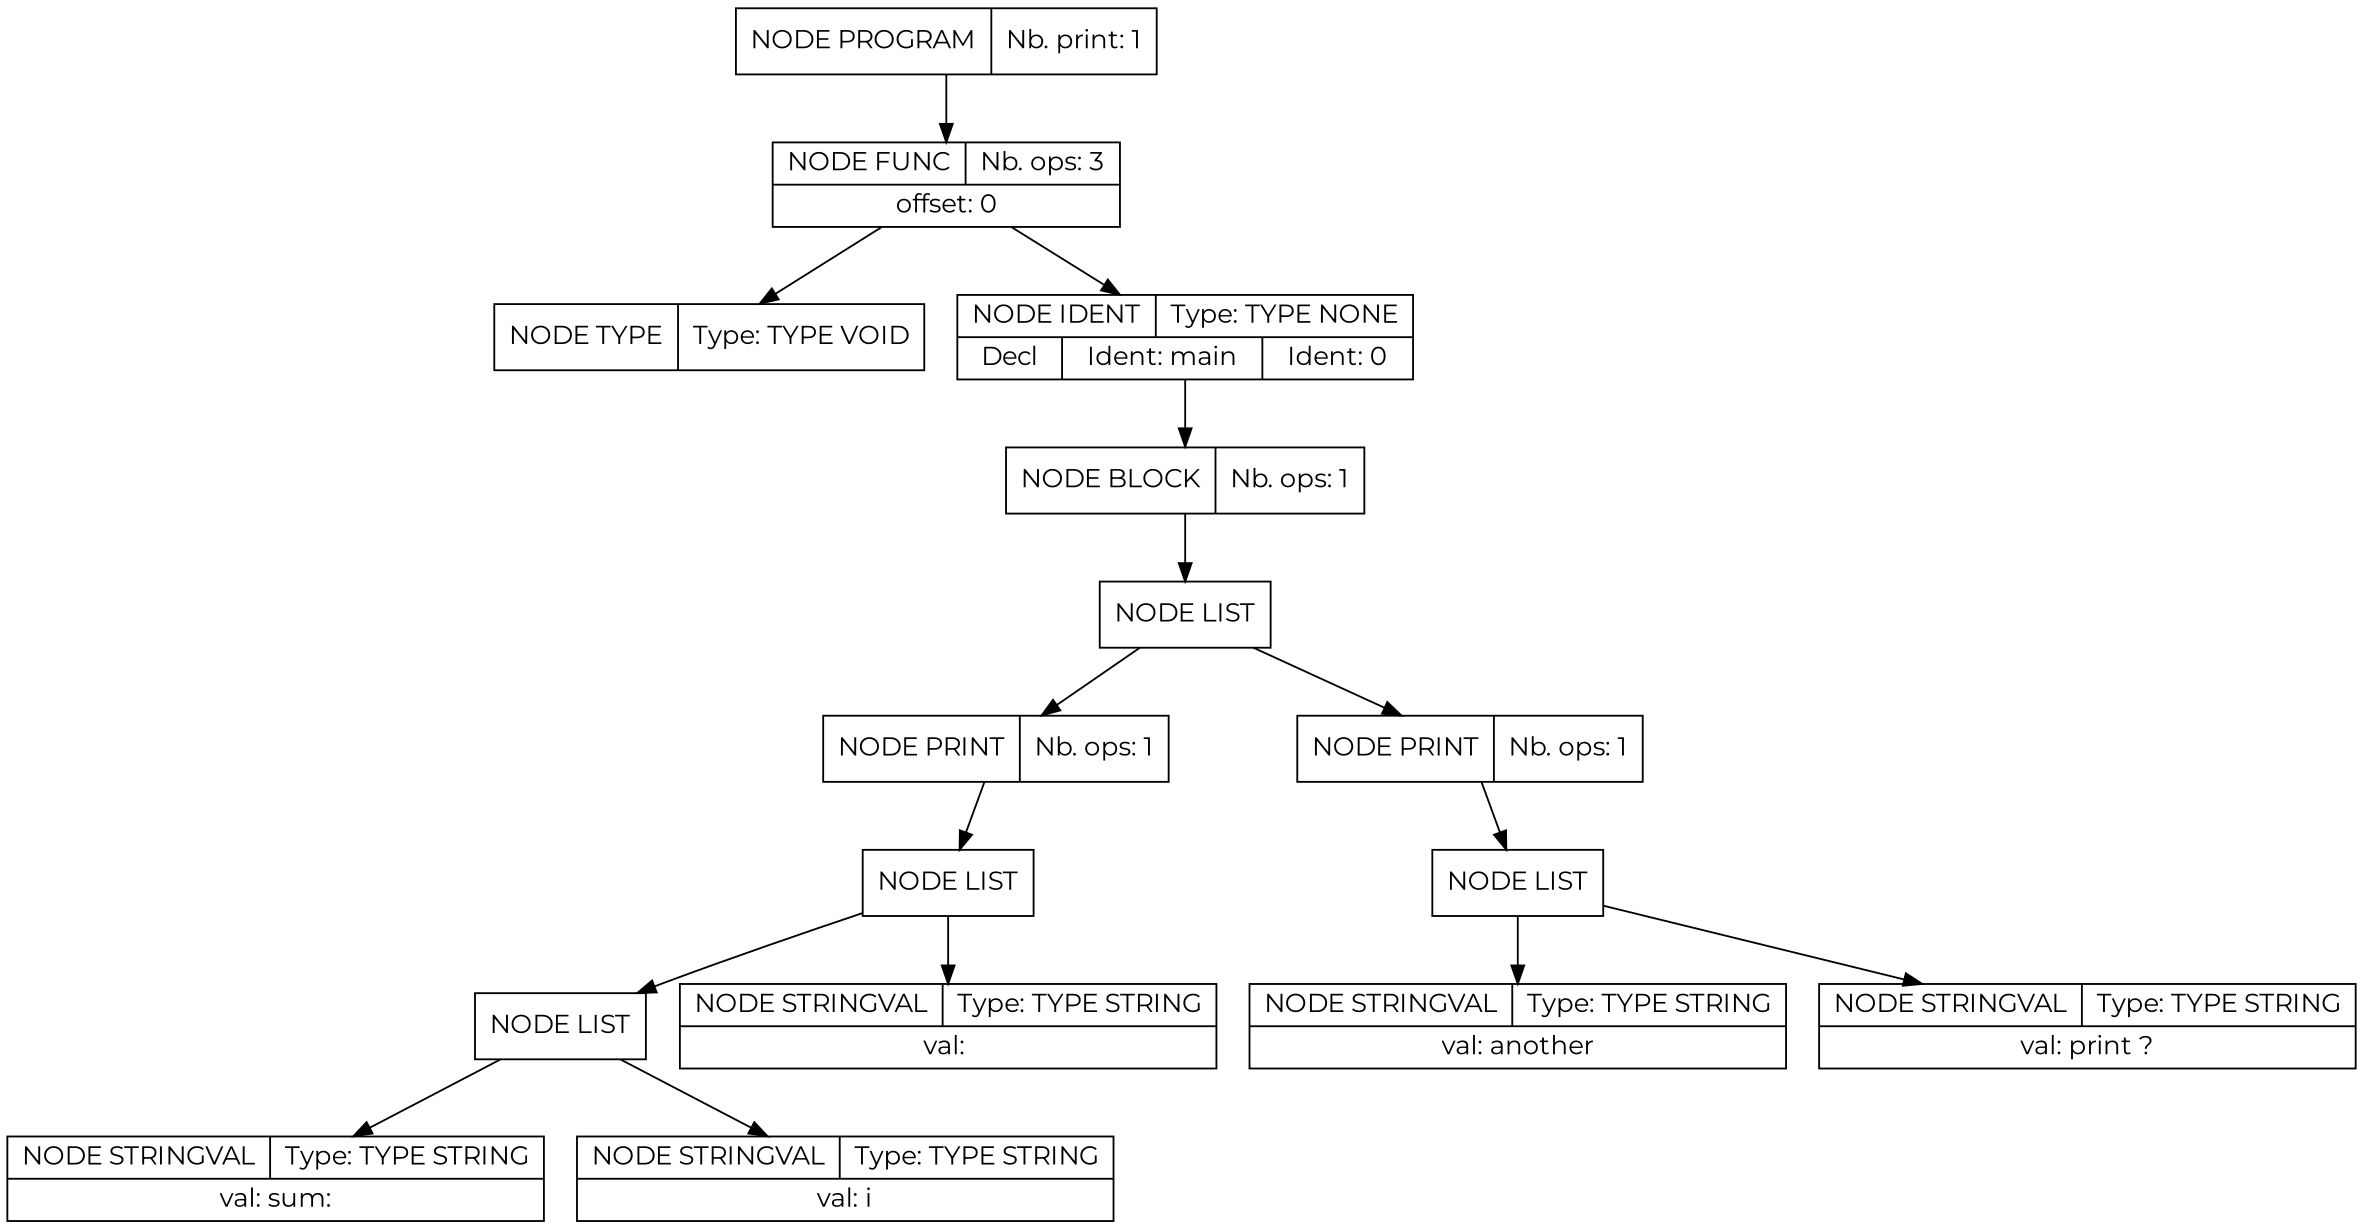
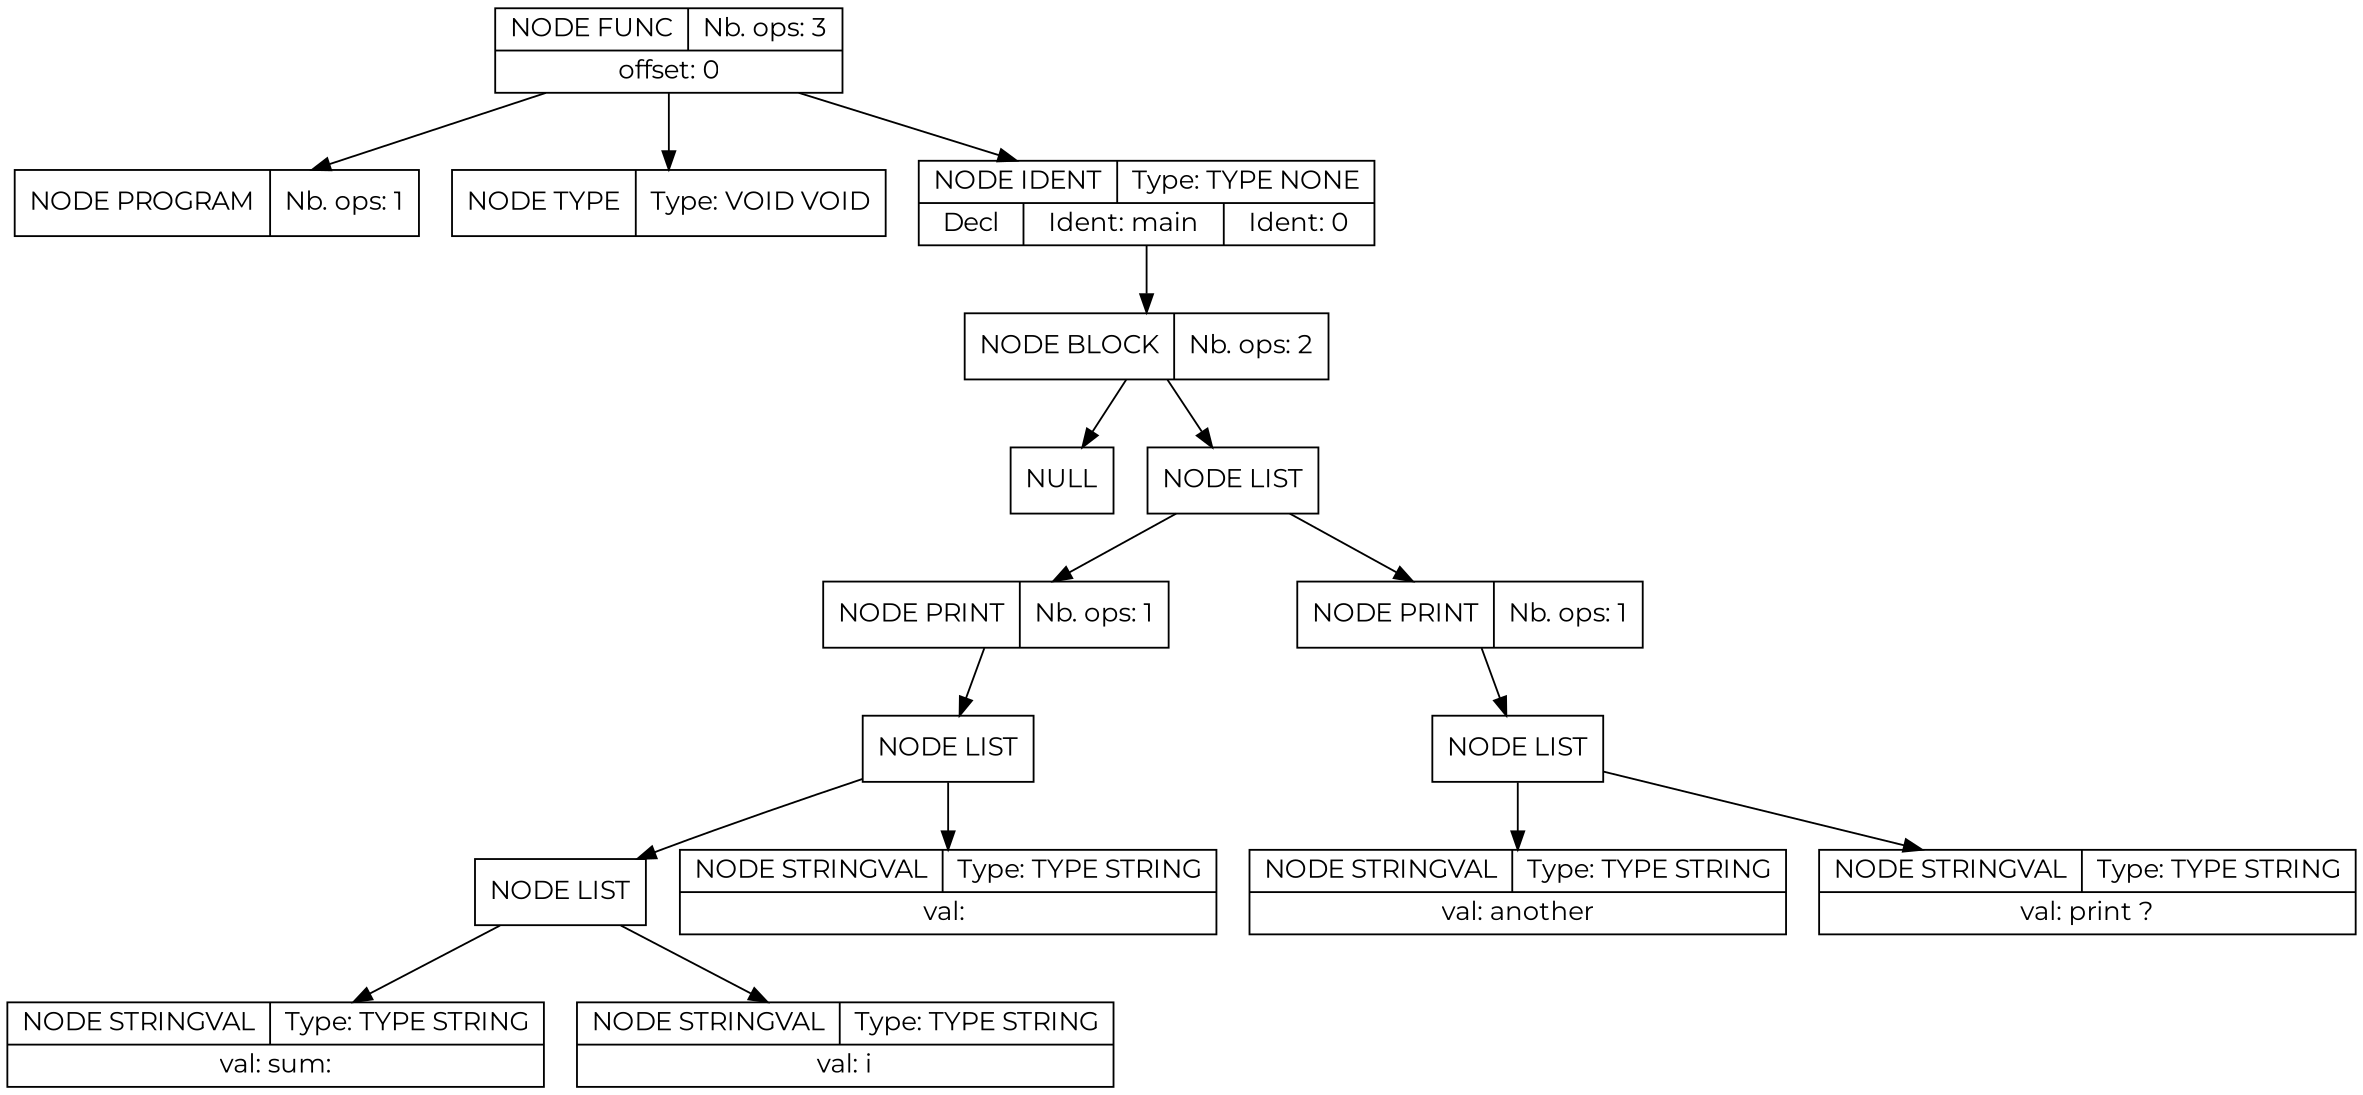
node "NODE PROGRAM": text "Nb. print: 1" -> "Nb. ops: 1"
edge "NODE PROGRAM" -> "NODE FUNC": reversed
node "NODE TYPE": text "Type: TYPE VOID" -> "Type: VOID VOID"
node "NODE BLOCK": text "Nb. ops: 1" -> "Nb. ops: 2"
node "NULL": added
